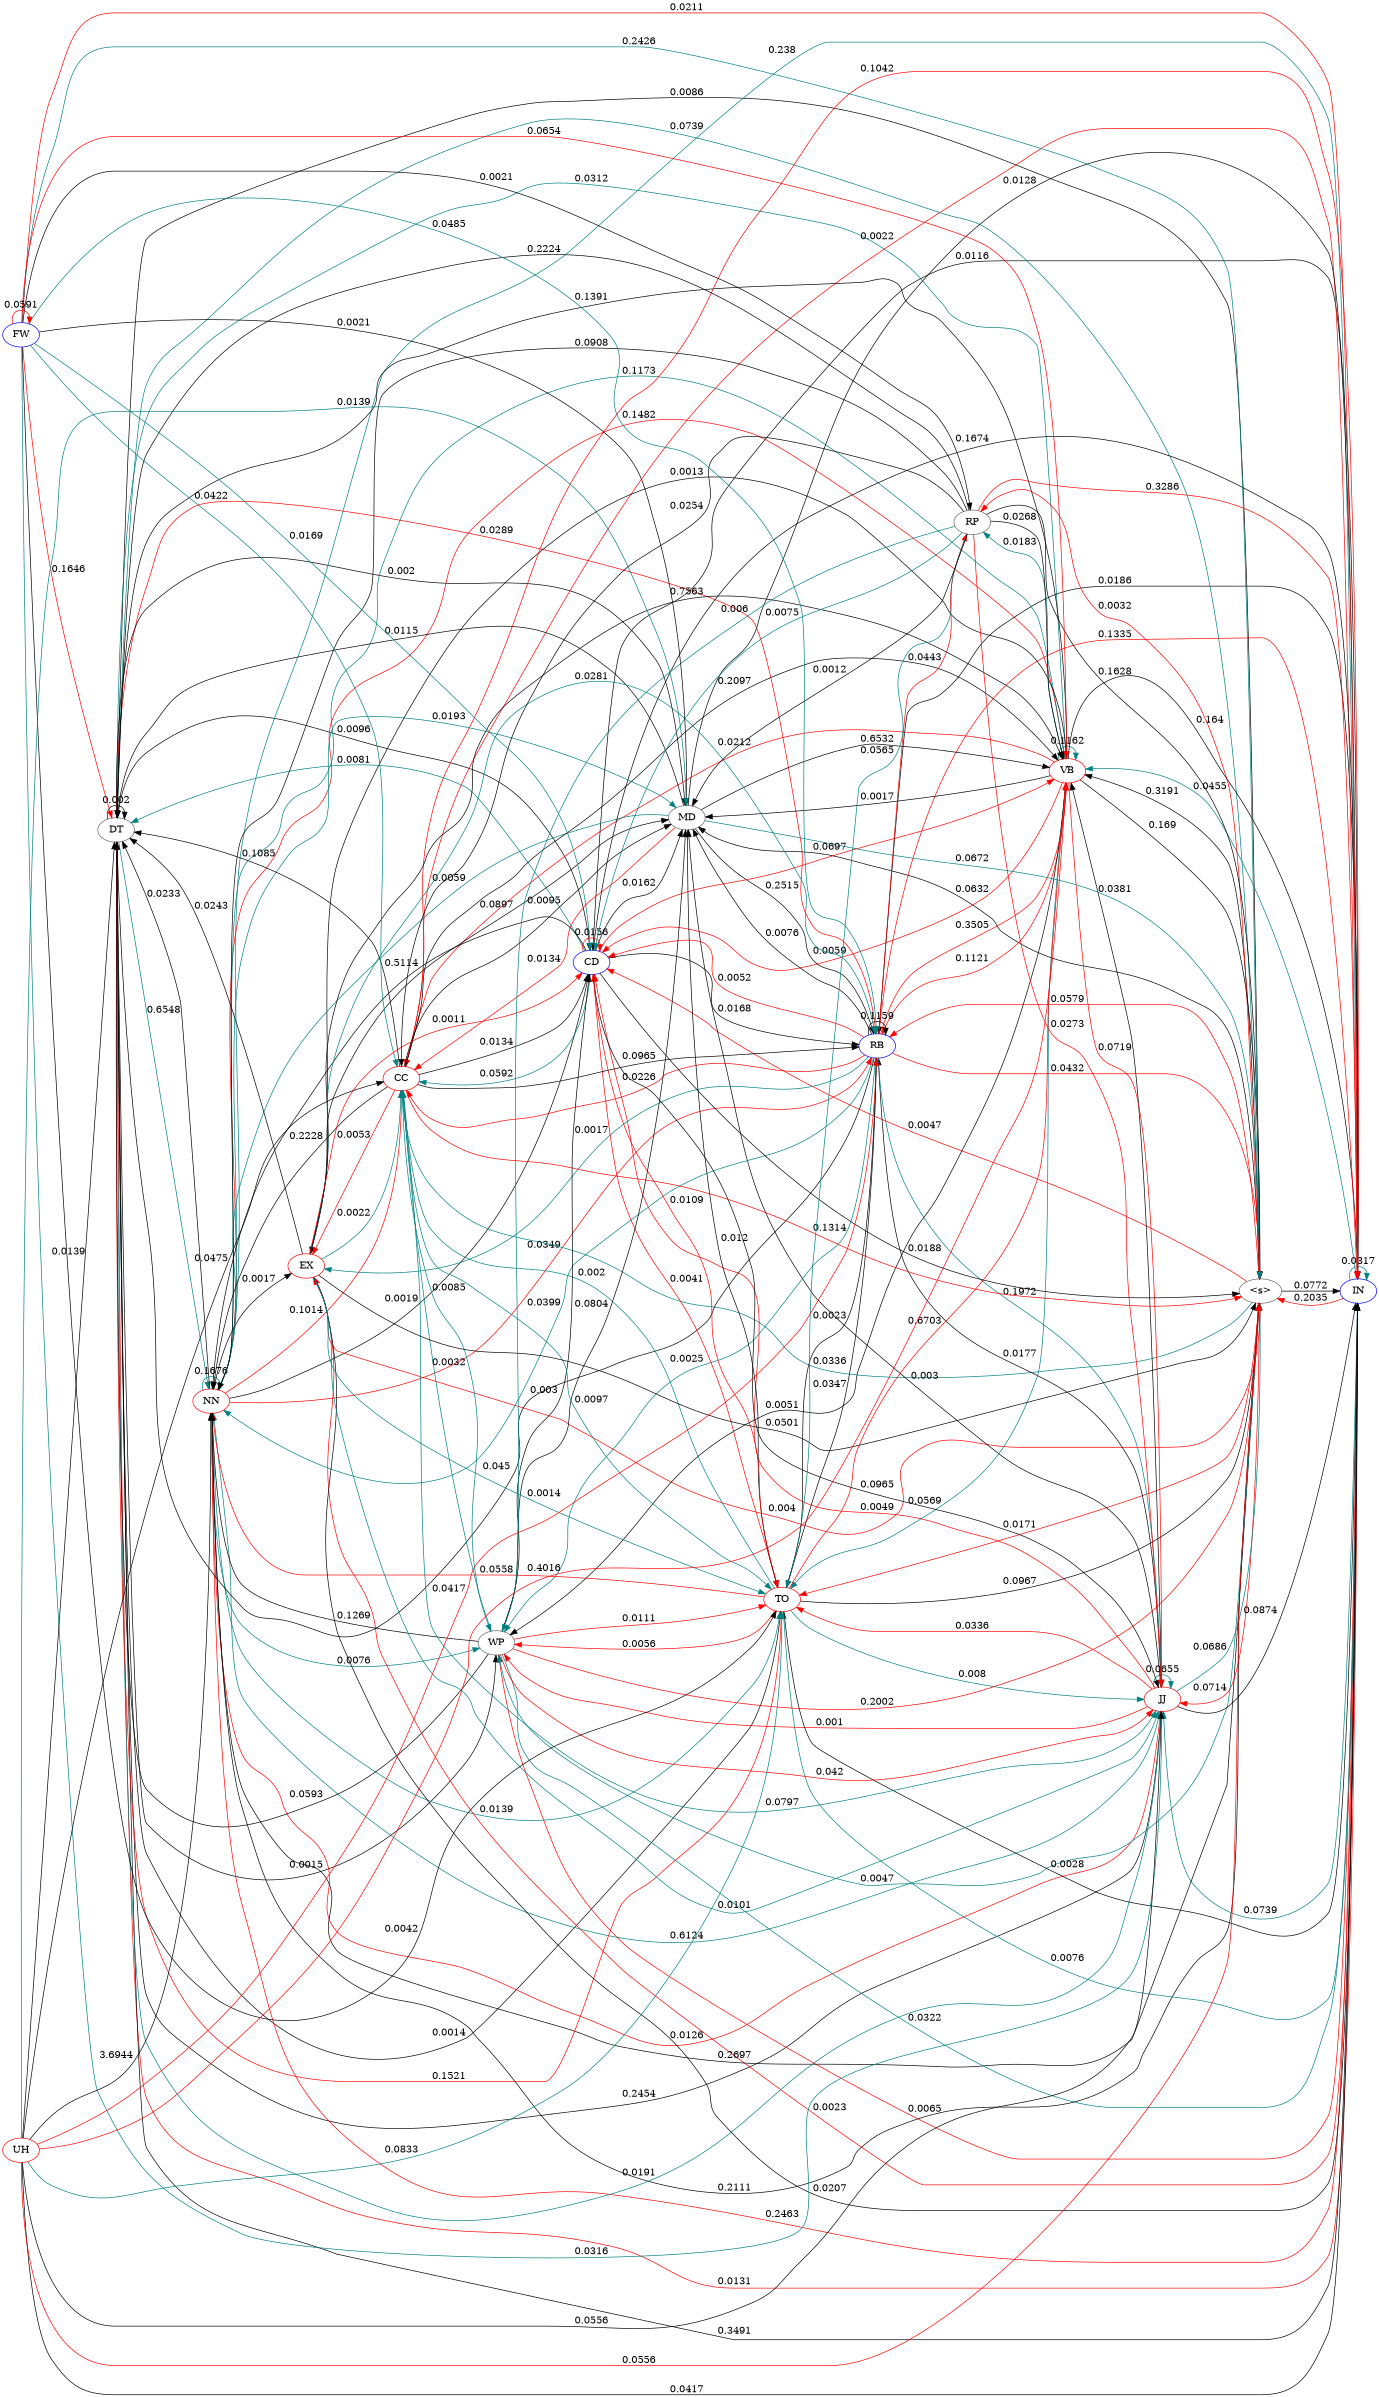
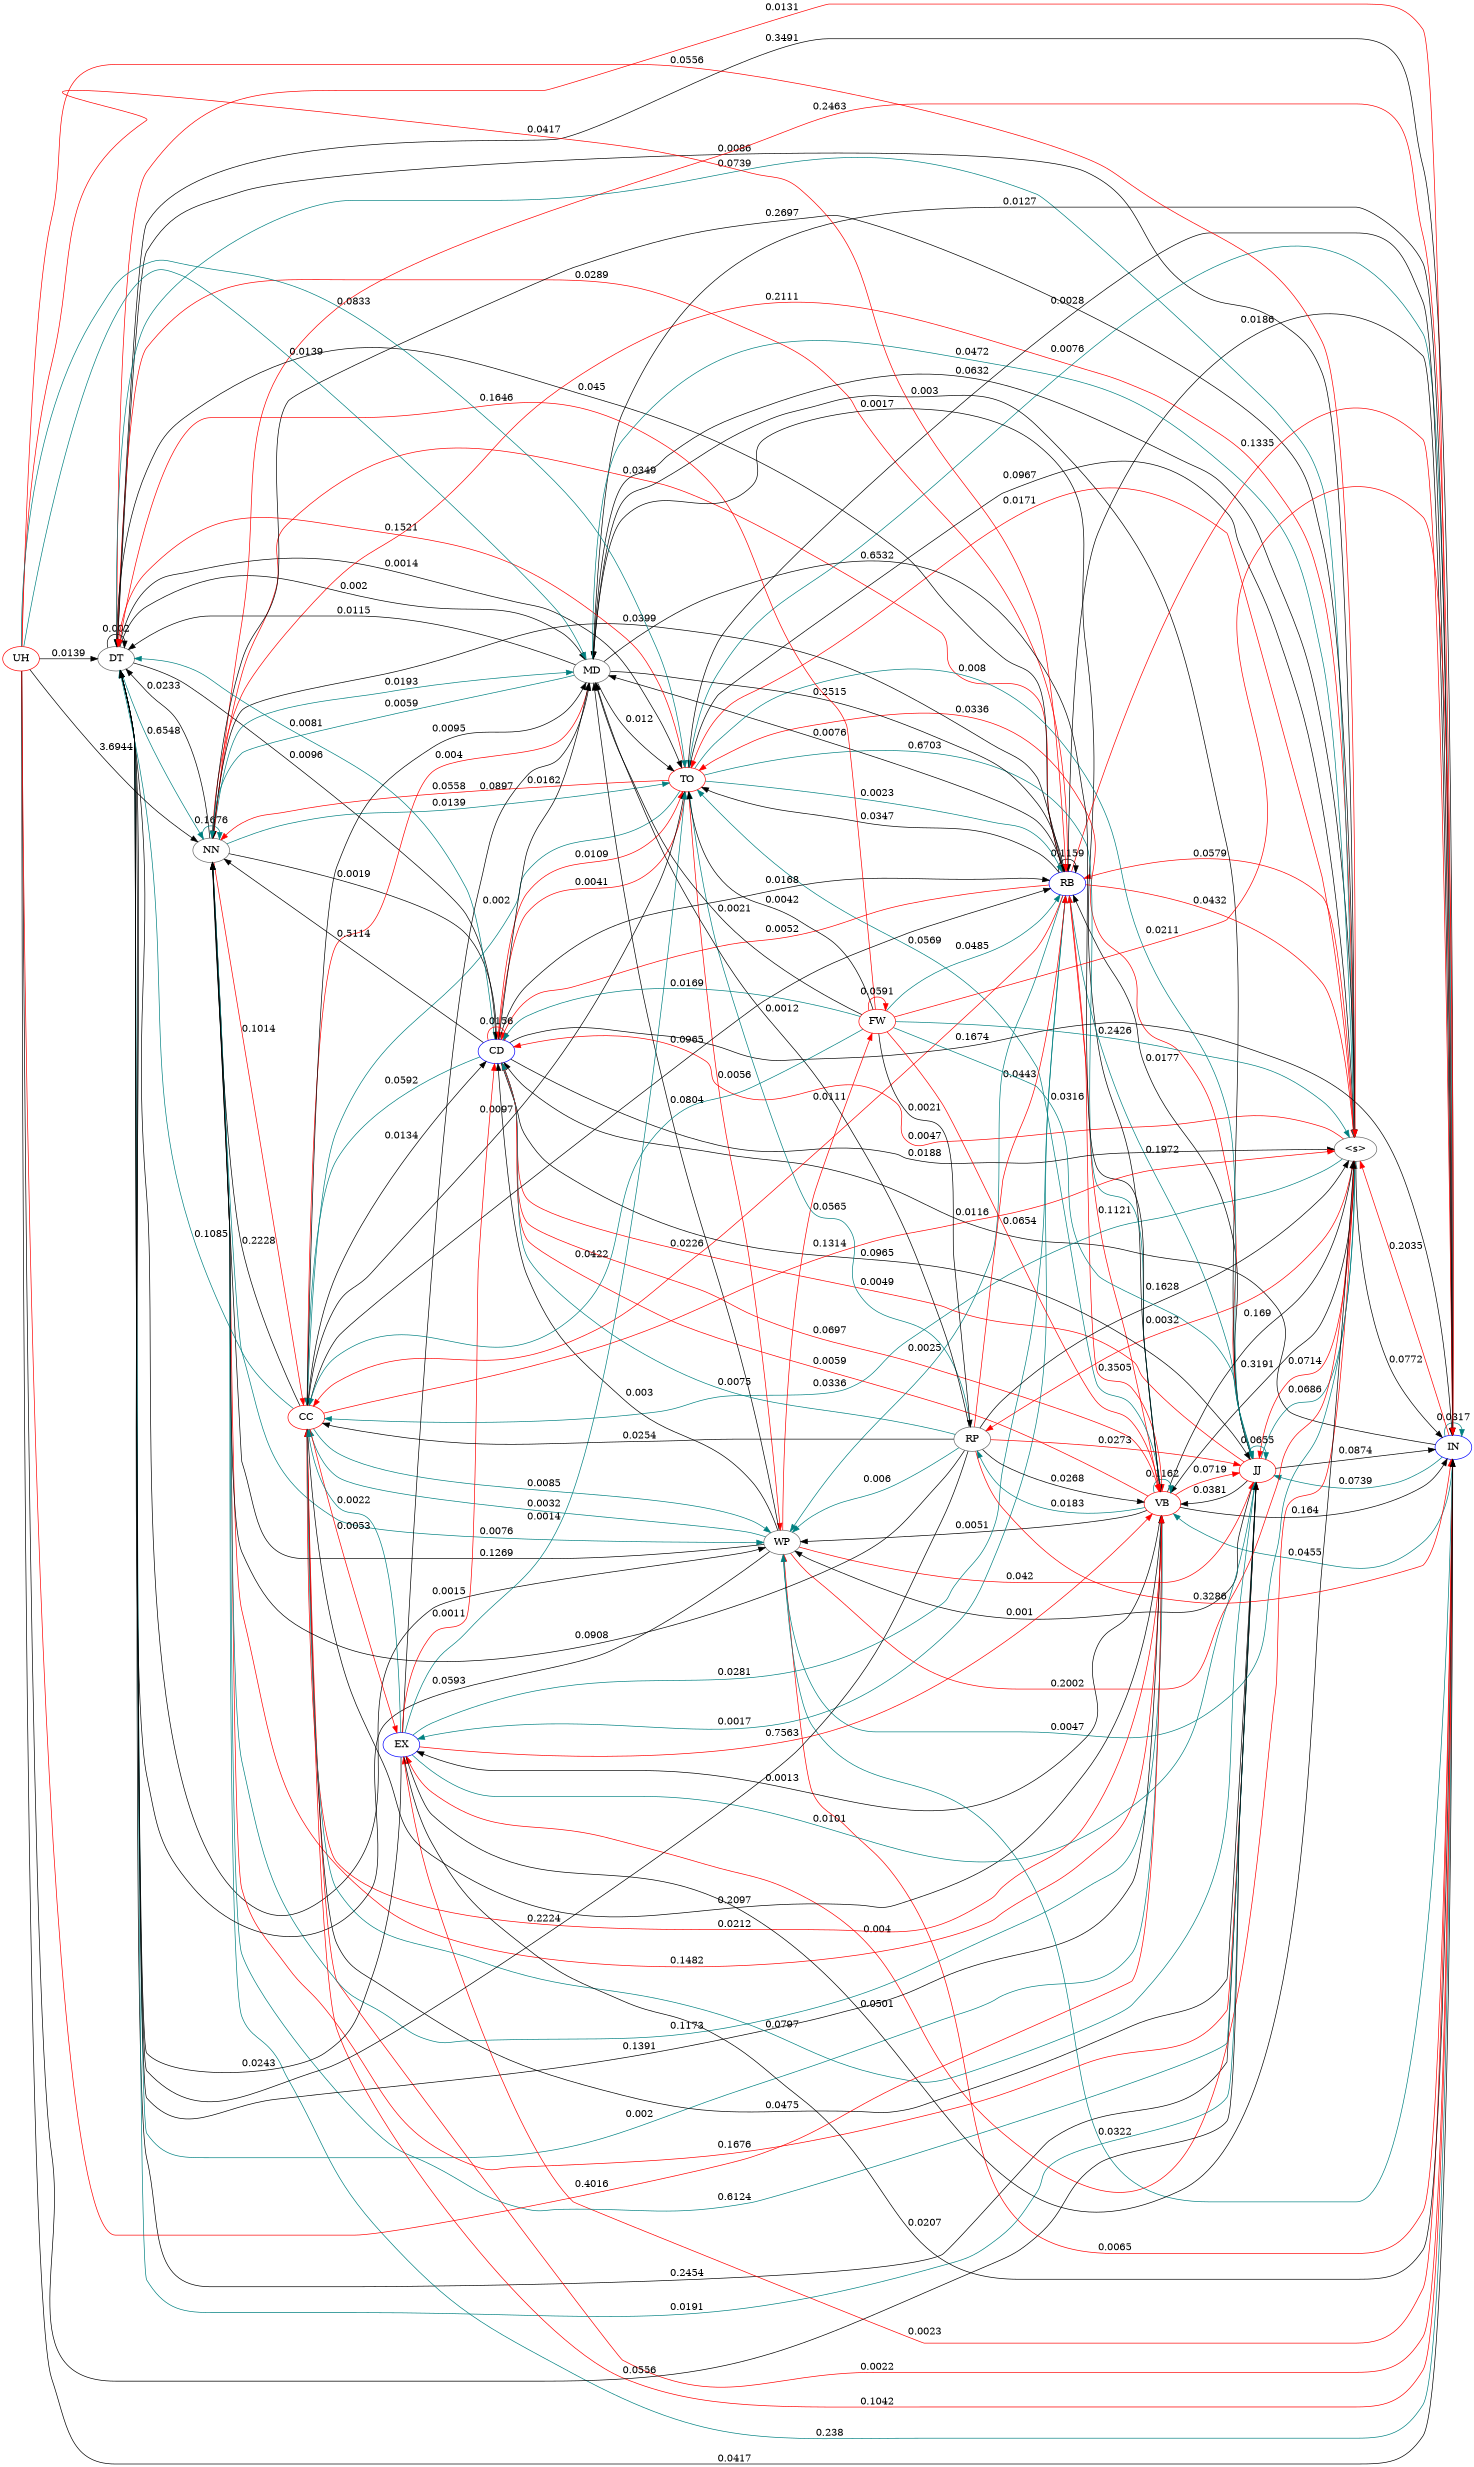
edge "DT" -> "VB": label "0.0312" -> "0.002"
edge "MD" -> "IN": label "0.0128" -> "0.0127"
node "FW": color blue -> red
edge "EX" -> "VB": color black -> red
edge "RB" -> "RP": reversed
edge "MD" -> "<s>": label "0.0672" -> "0.0472"
edge "CC" -> "DT": color black -> teal
edge "MD" -> "CC": label "0.0134" -> "0.004"
edge "TO" -> "VB": color red -> teal
node "EX": color red -> blue
edge "NN" -> "EX": removed, label "0.0017"
edge "RB" -> "NN": color teal -> black
edge "TO" -> "RB": color black -> teal
edge "CC" -> "TO": color teal -> black
node "NN": color red -> gray40
edge "UH" -> "CC": now "JJ" -> "CC"
edge "WP" -> "TO": now "WP" -> "FW"
edge "JJ" -> "WP": color red -> black
edge "NN" -> "JJ": label "0.0126" -> "0.1676"
edge "NN" -> "<s>": color black -> red
